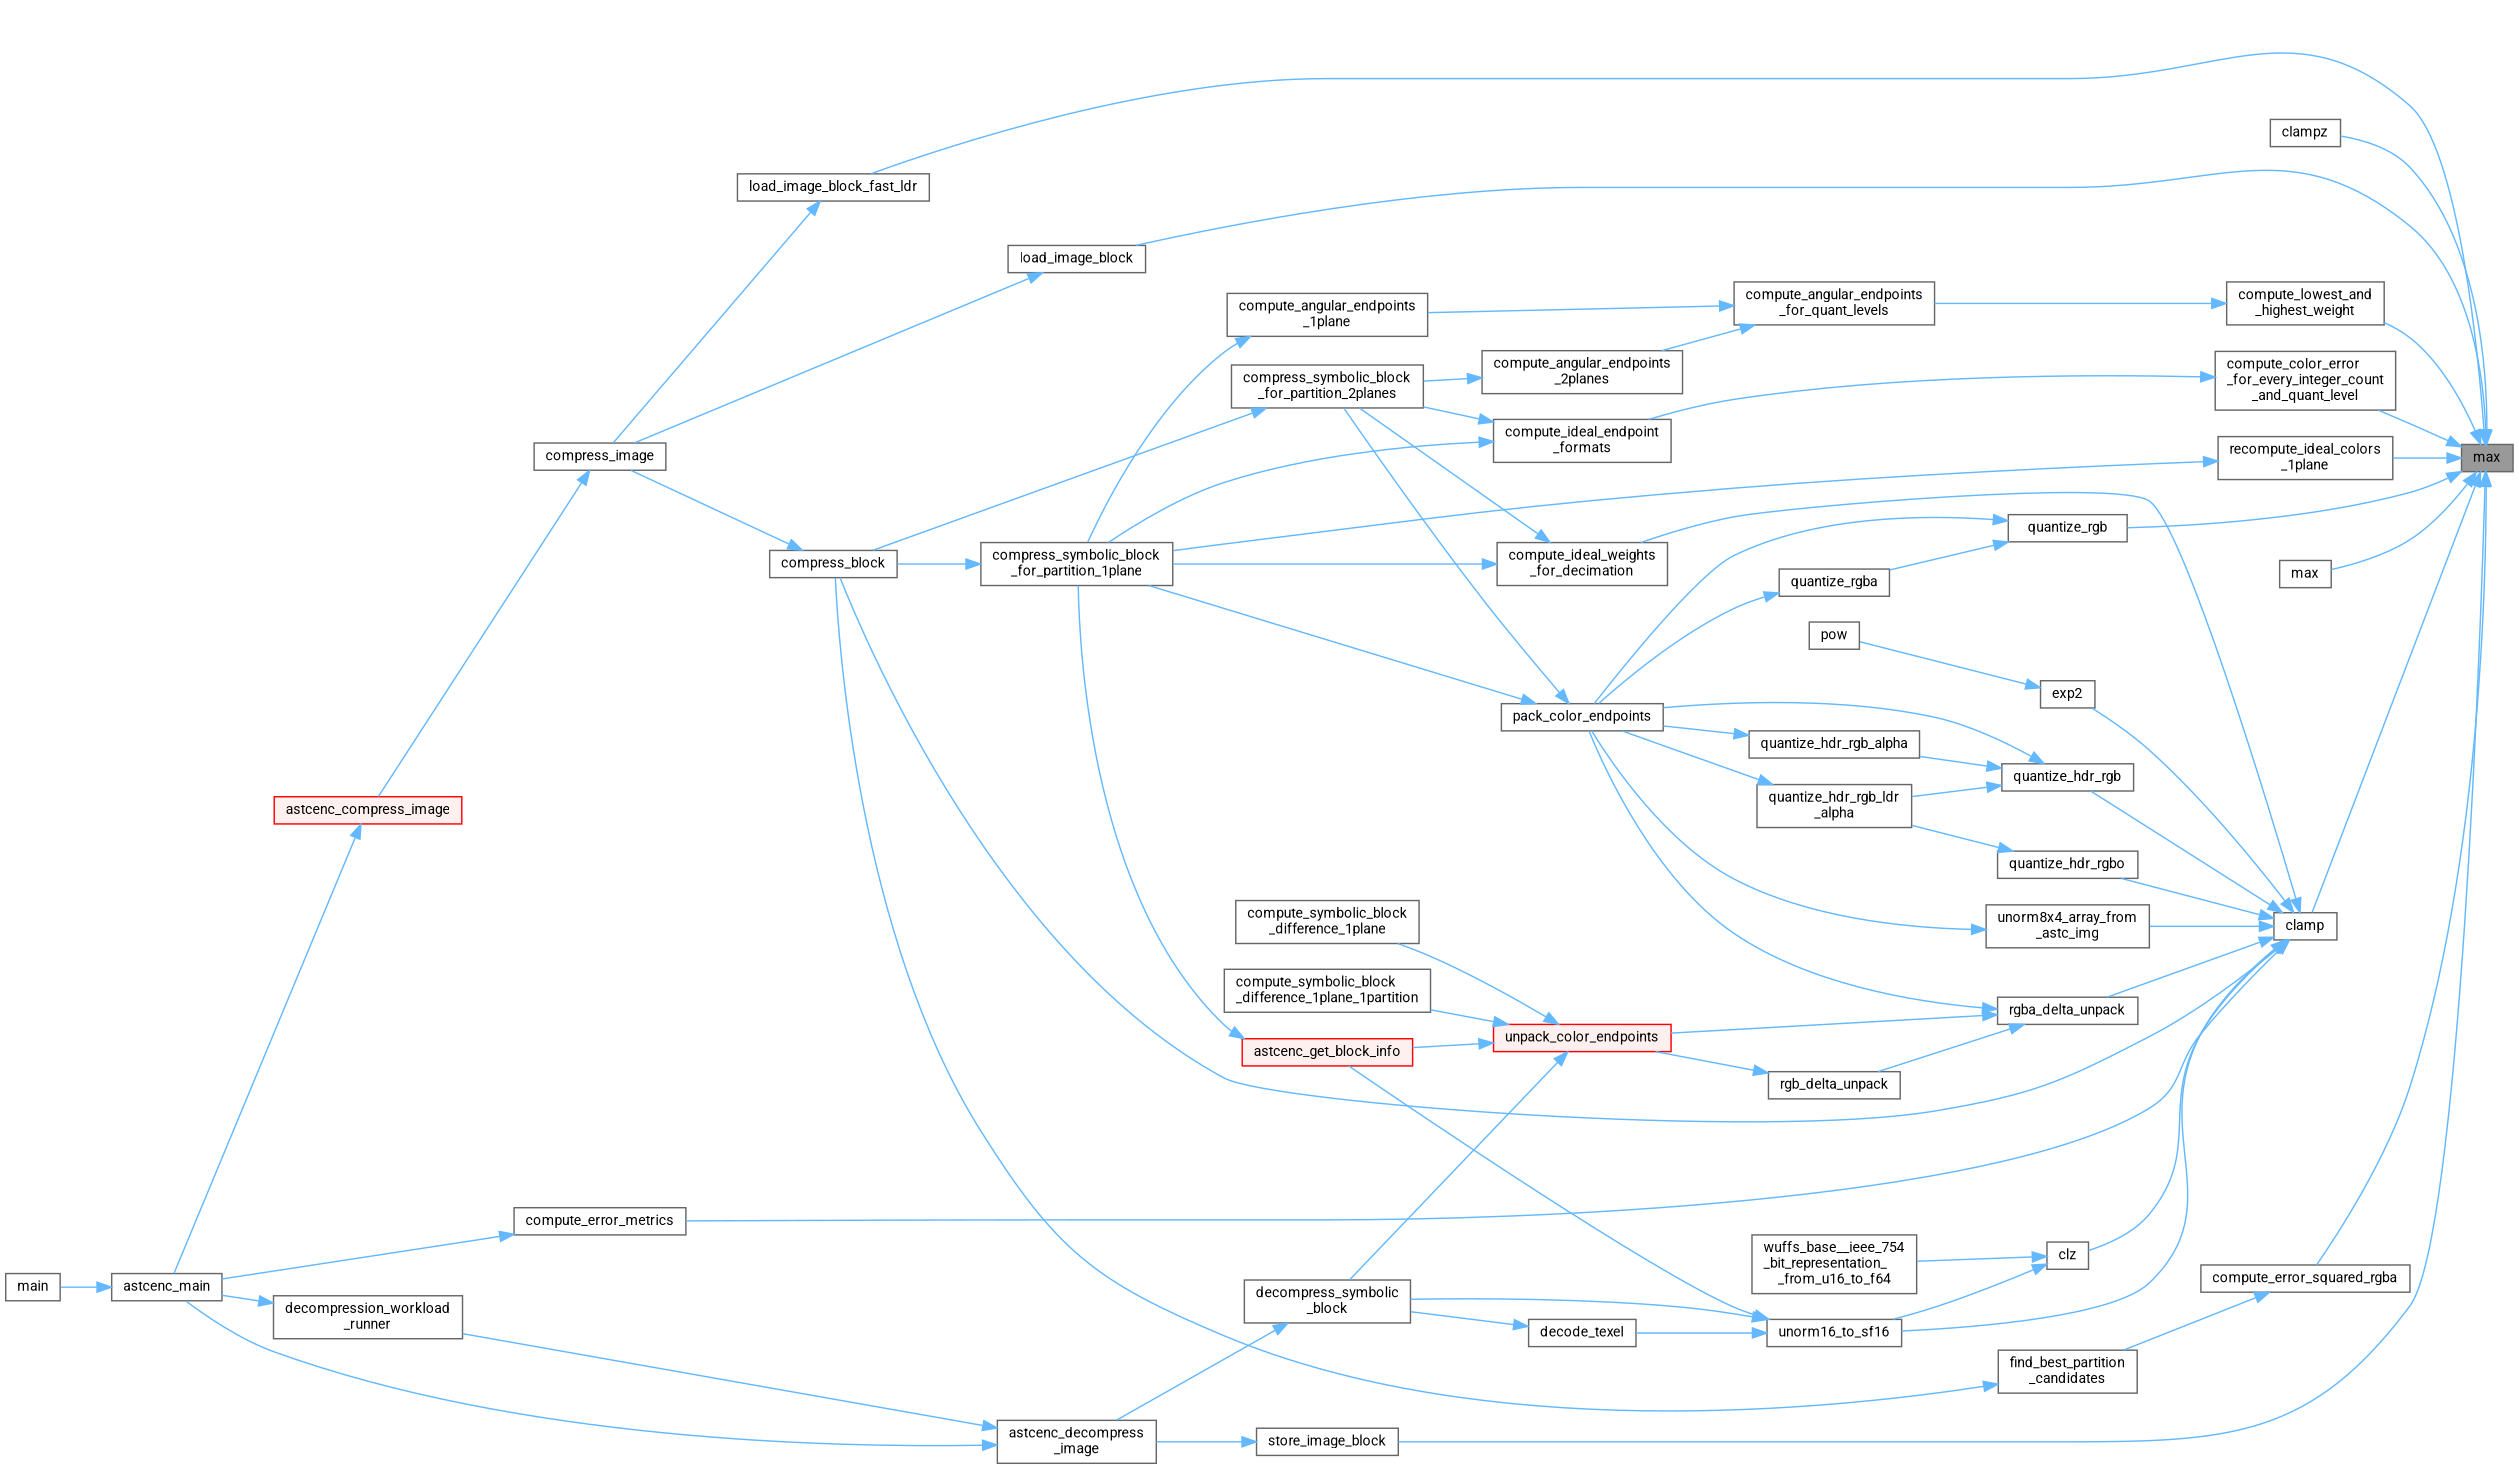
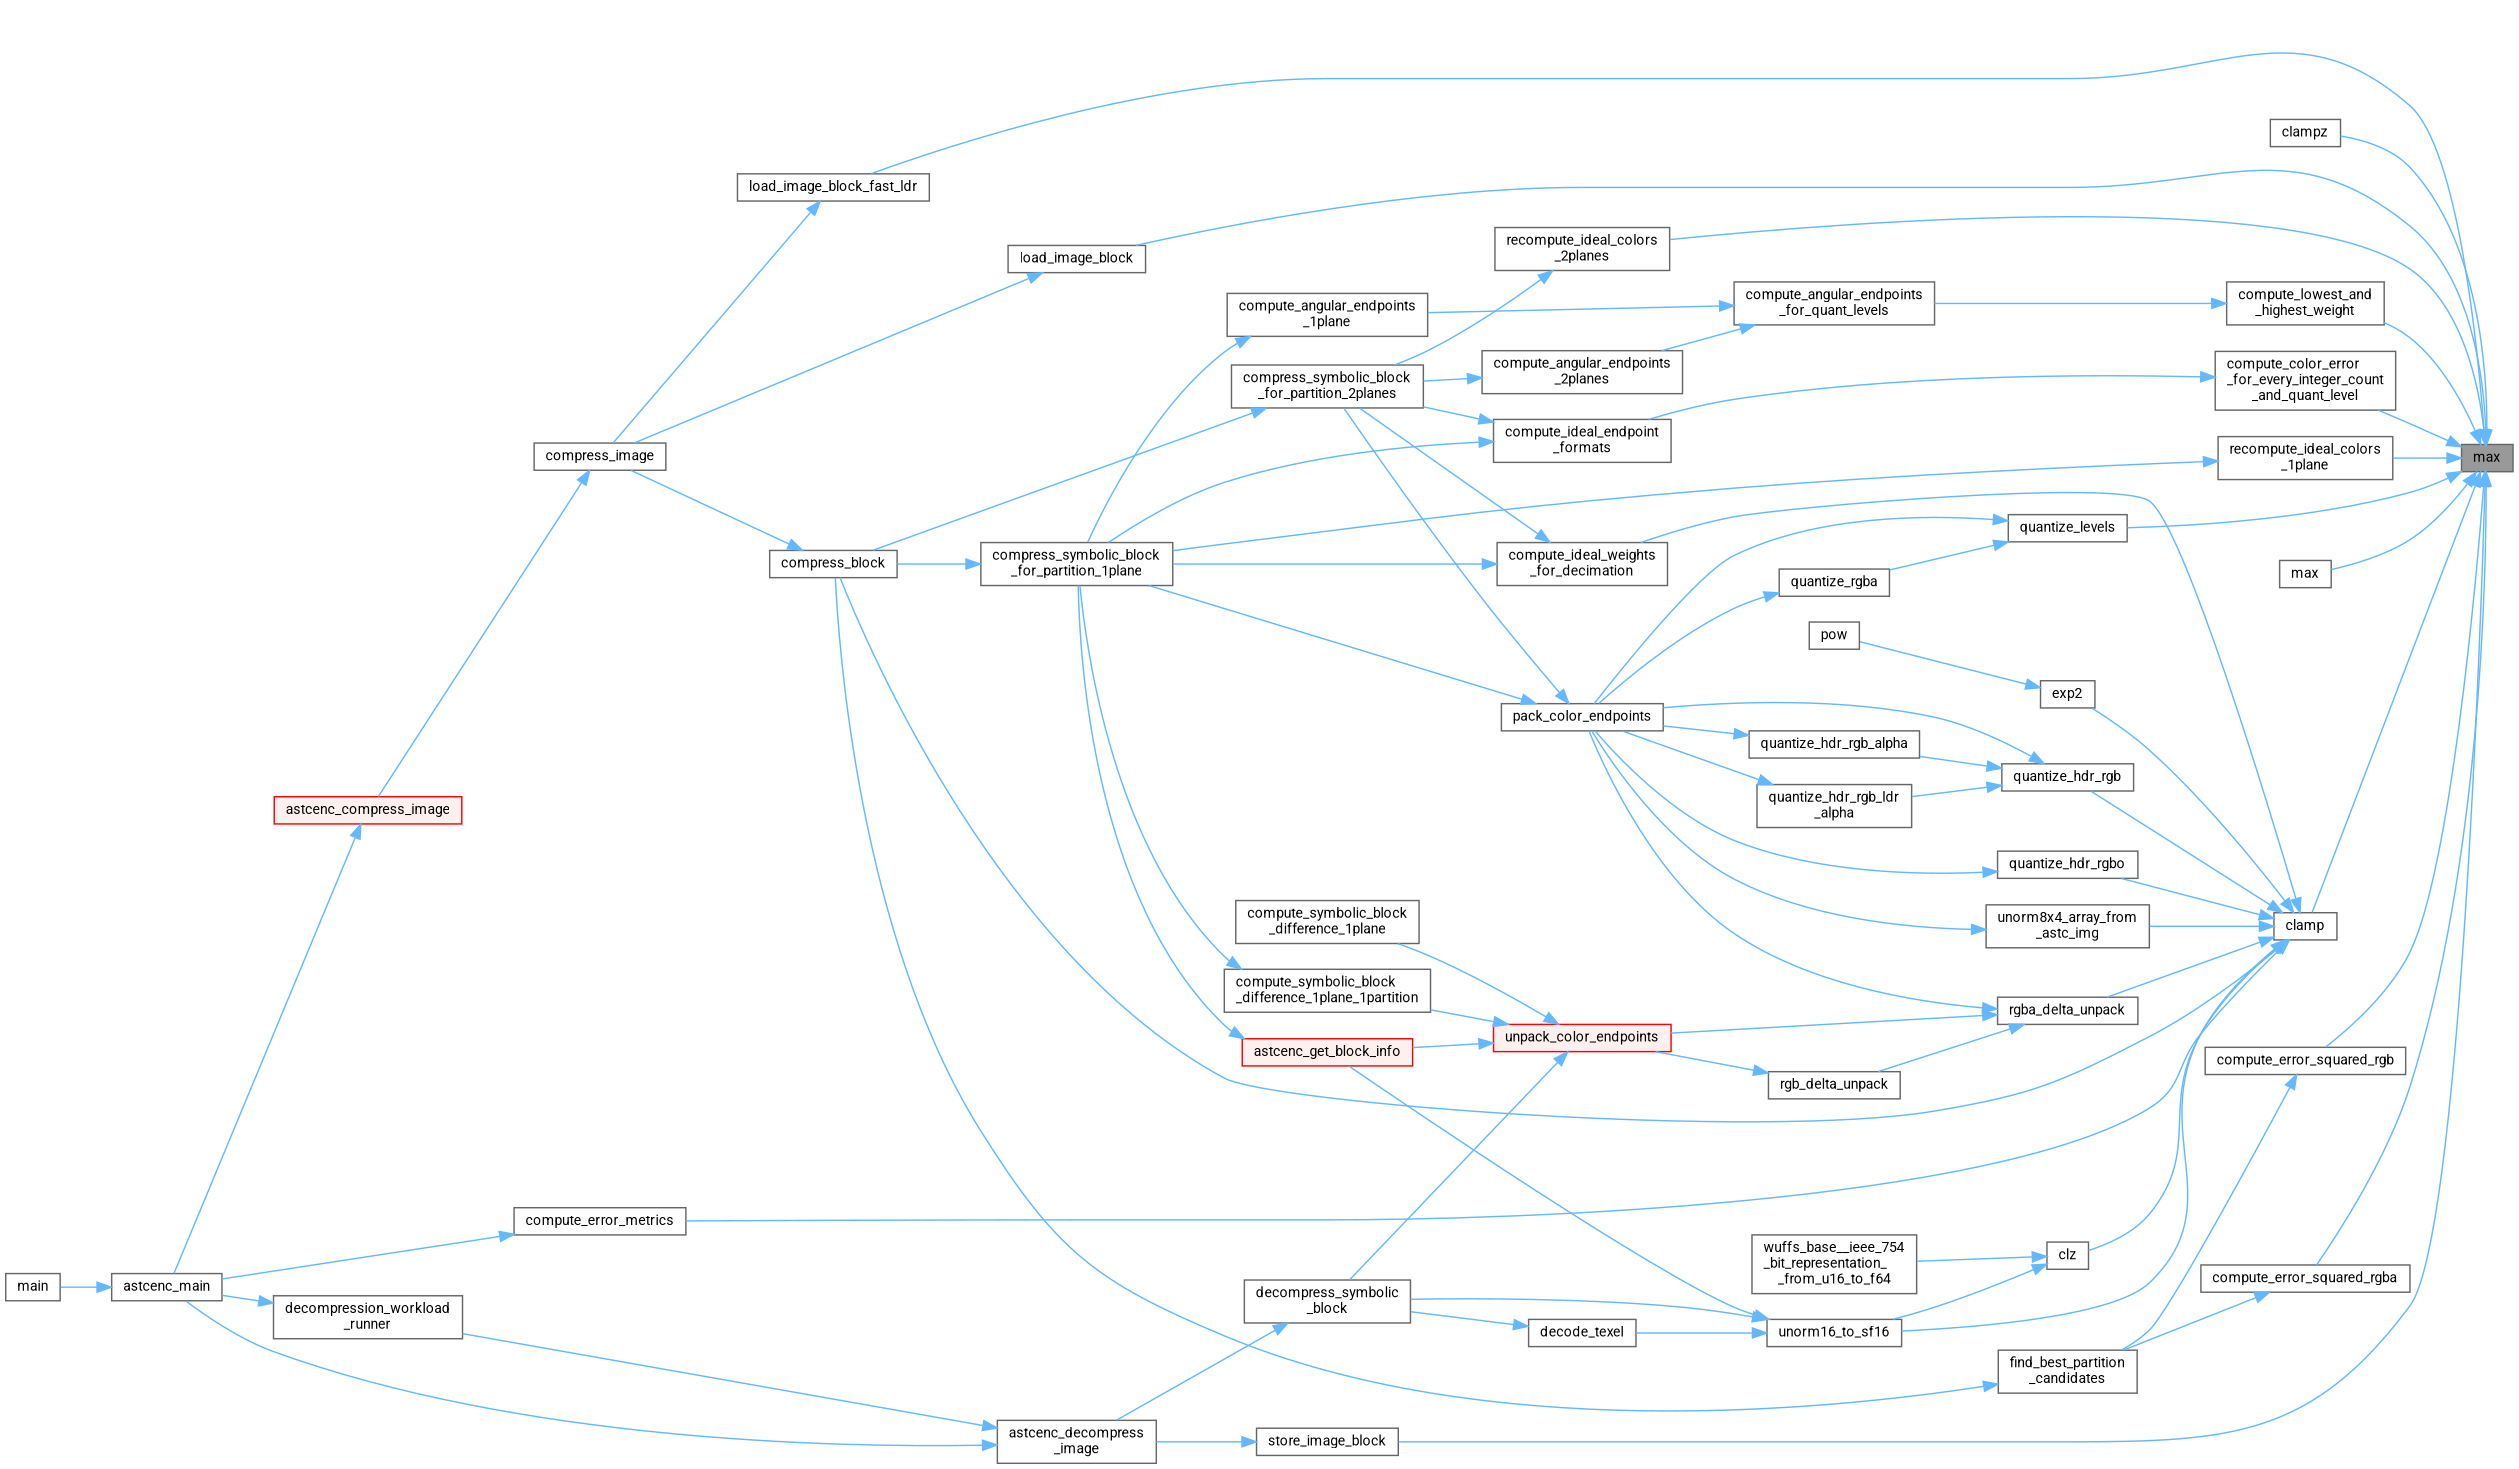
node "recompute_ideal_colors _2planes": added
node "quantize_rgb": label "quantize_rgb" -> "quantize_levels"
edge "compress_symbolic_block _for_partition_1plane" -> "compute_symbolic_block _difference_1plane_1partition": added
edge "quantize_hdr_rgb_ldr _alpha" -> "quantize_hdr_rgbo": now "pack_color_endpoints" -> "quantize_hdr_rgbo"
node "compute_error_squared_rgb": added
